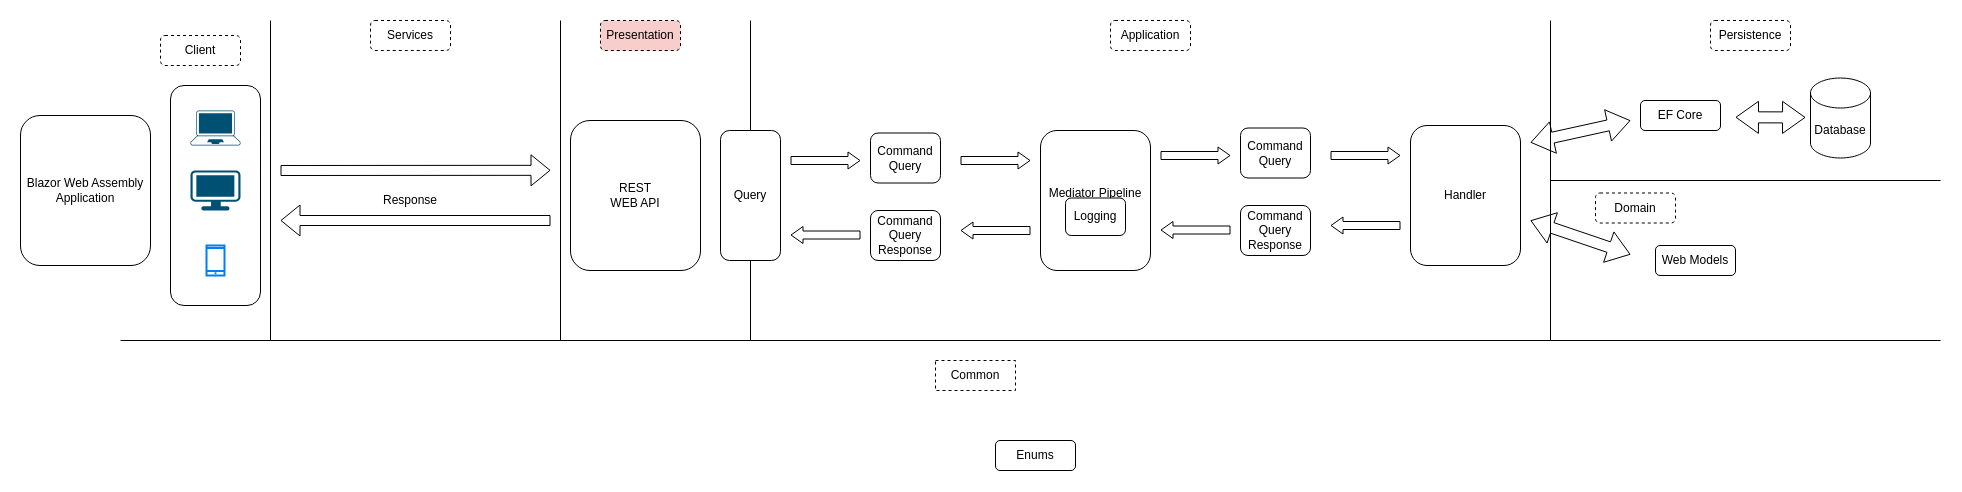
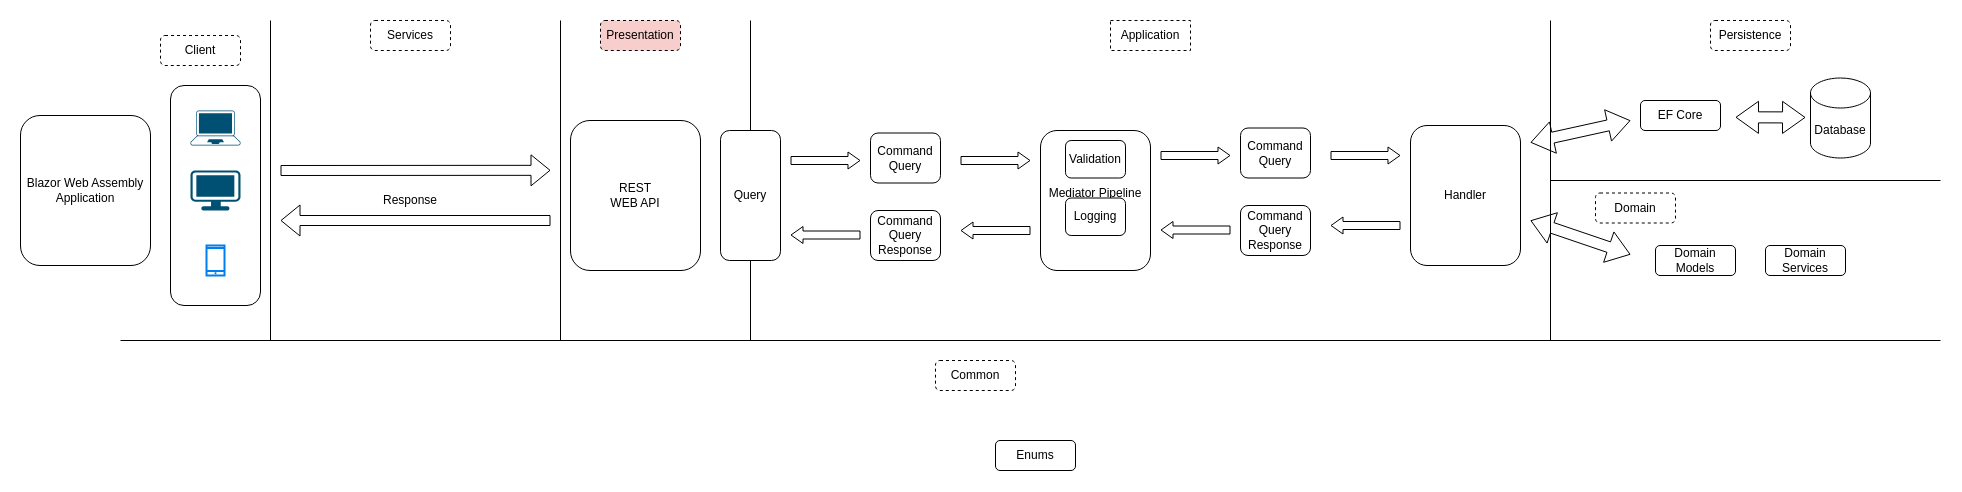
node "Application": shape rounded rectangle -> rectangle
node "Validation": added
node "Web Models": label "Web Models" -> "Domain Models"
node "Domain Services": added
node "Common": shape rectangle -> rounded rectangle
